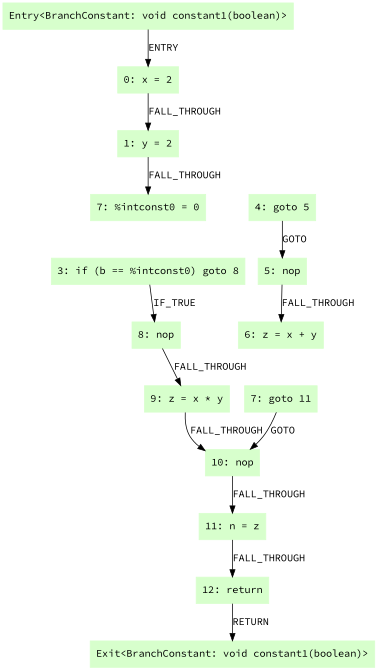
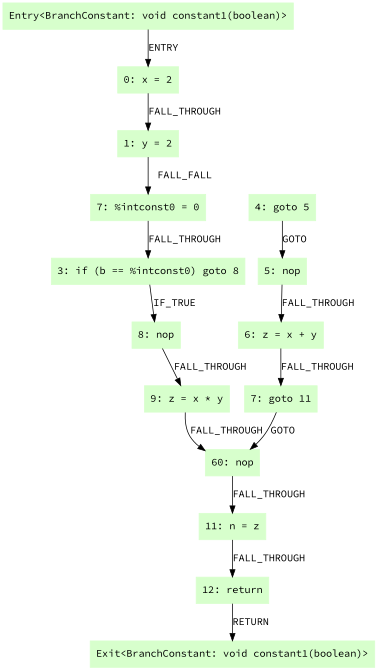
edge "1: y = 2" -> "7: %intconst0 = 0": label "FALL_THROUGH" -> "FALL_FALL"
edge "7: %intconst0 = 0" -> "3: if (b == %intconst0) goto 8": added, label "FALL_THROUGH"
edge "6: z = x + y" -> "7: goto 11": added, label "FALL_THROUGH"
node "10: nop": label "10: nop" -> "60: nop"
